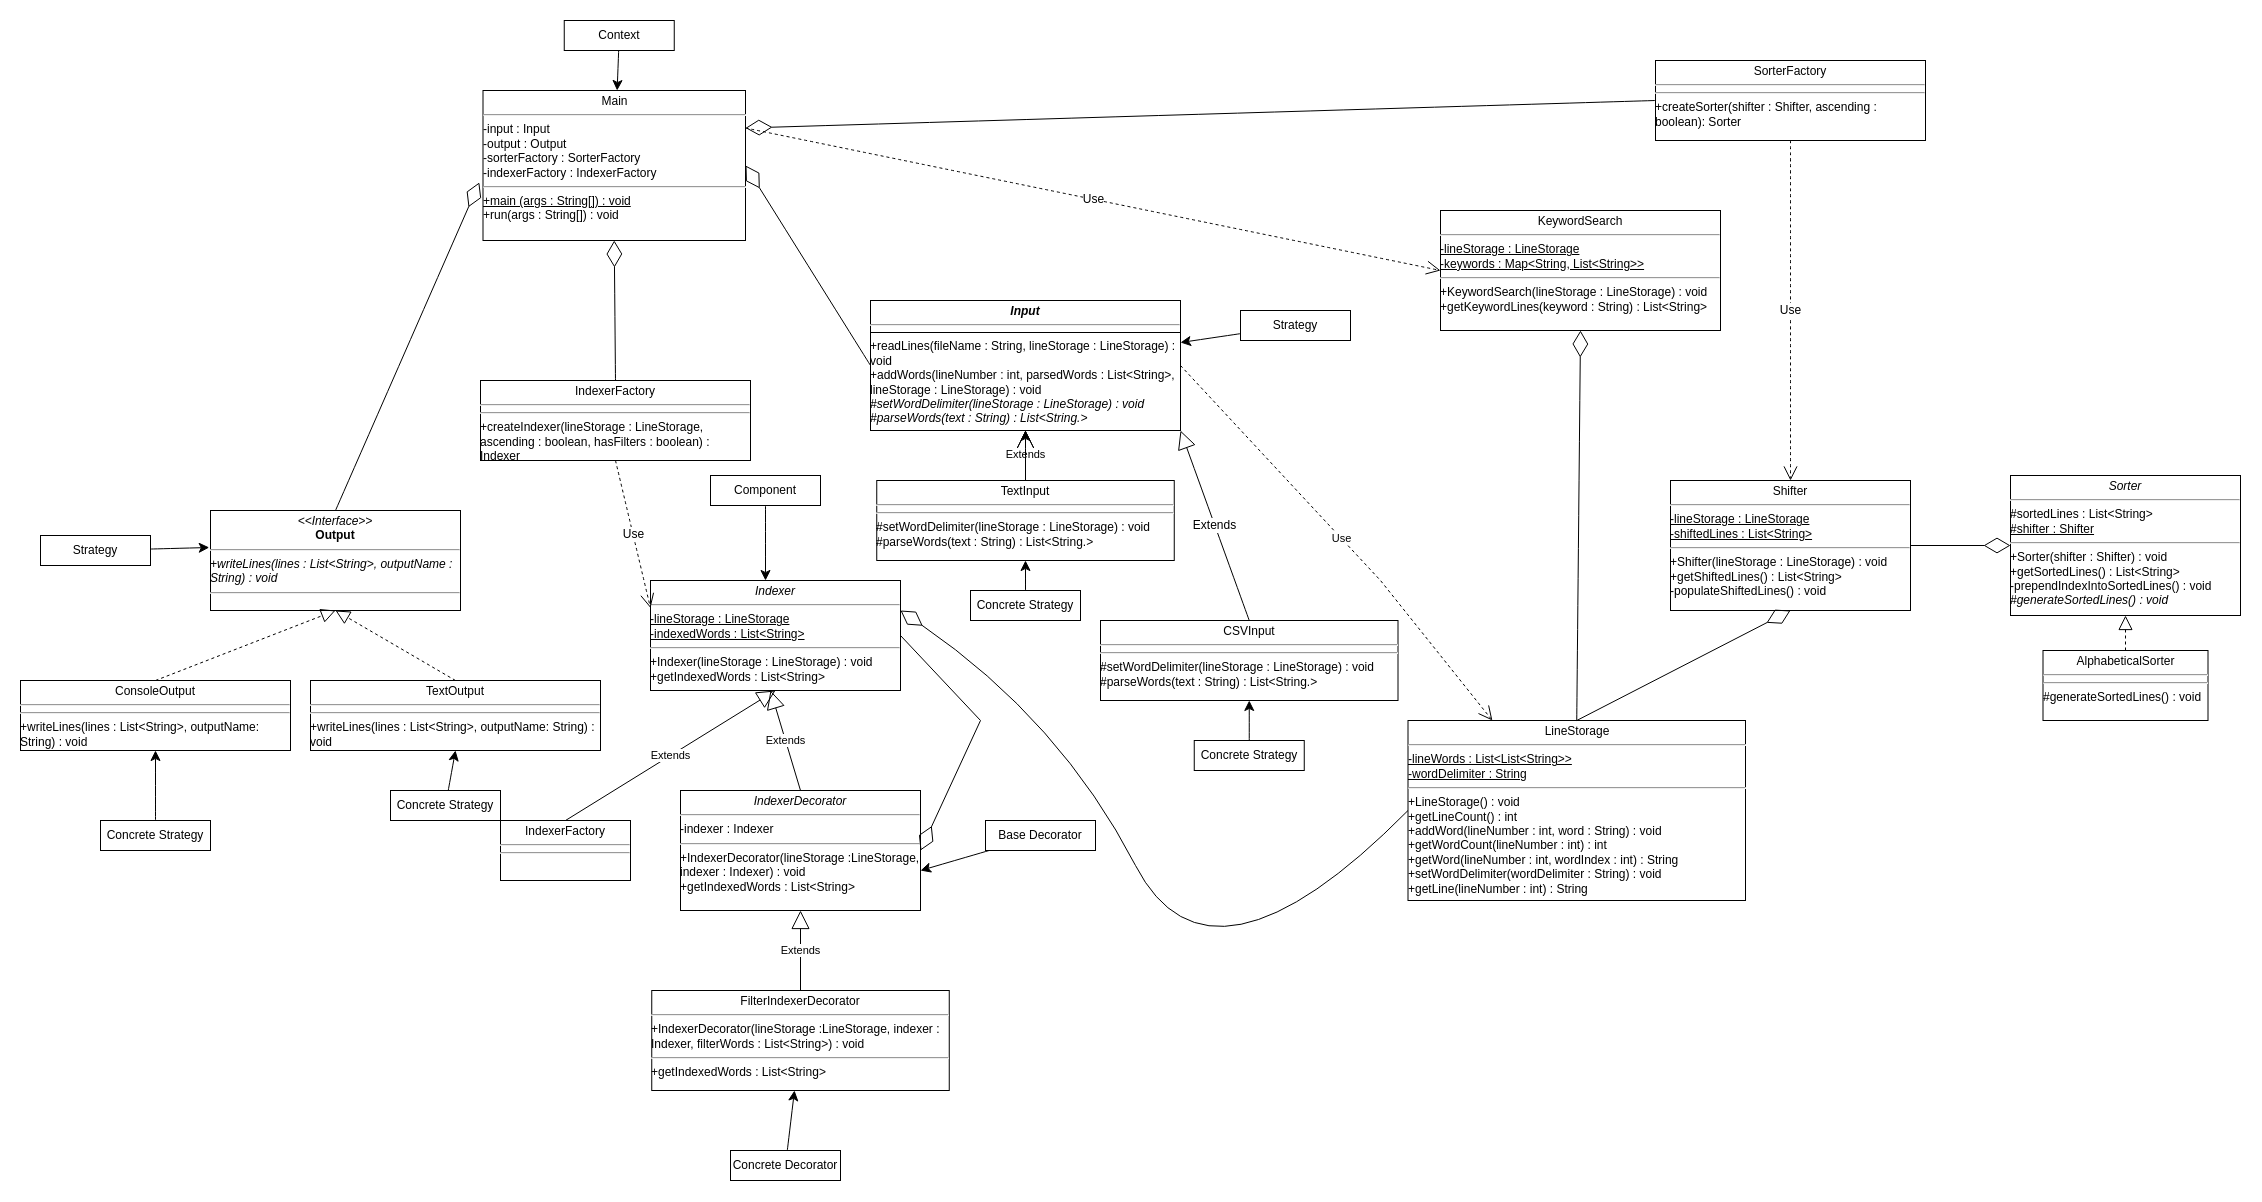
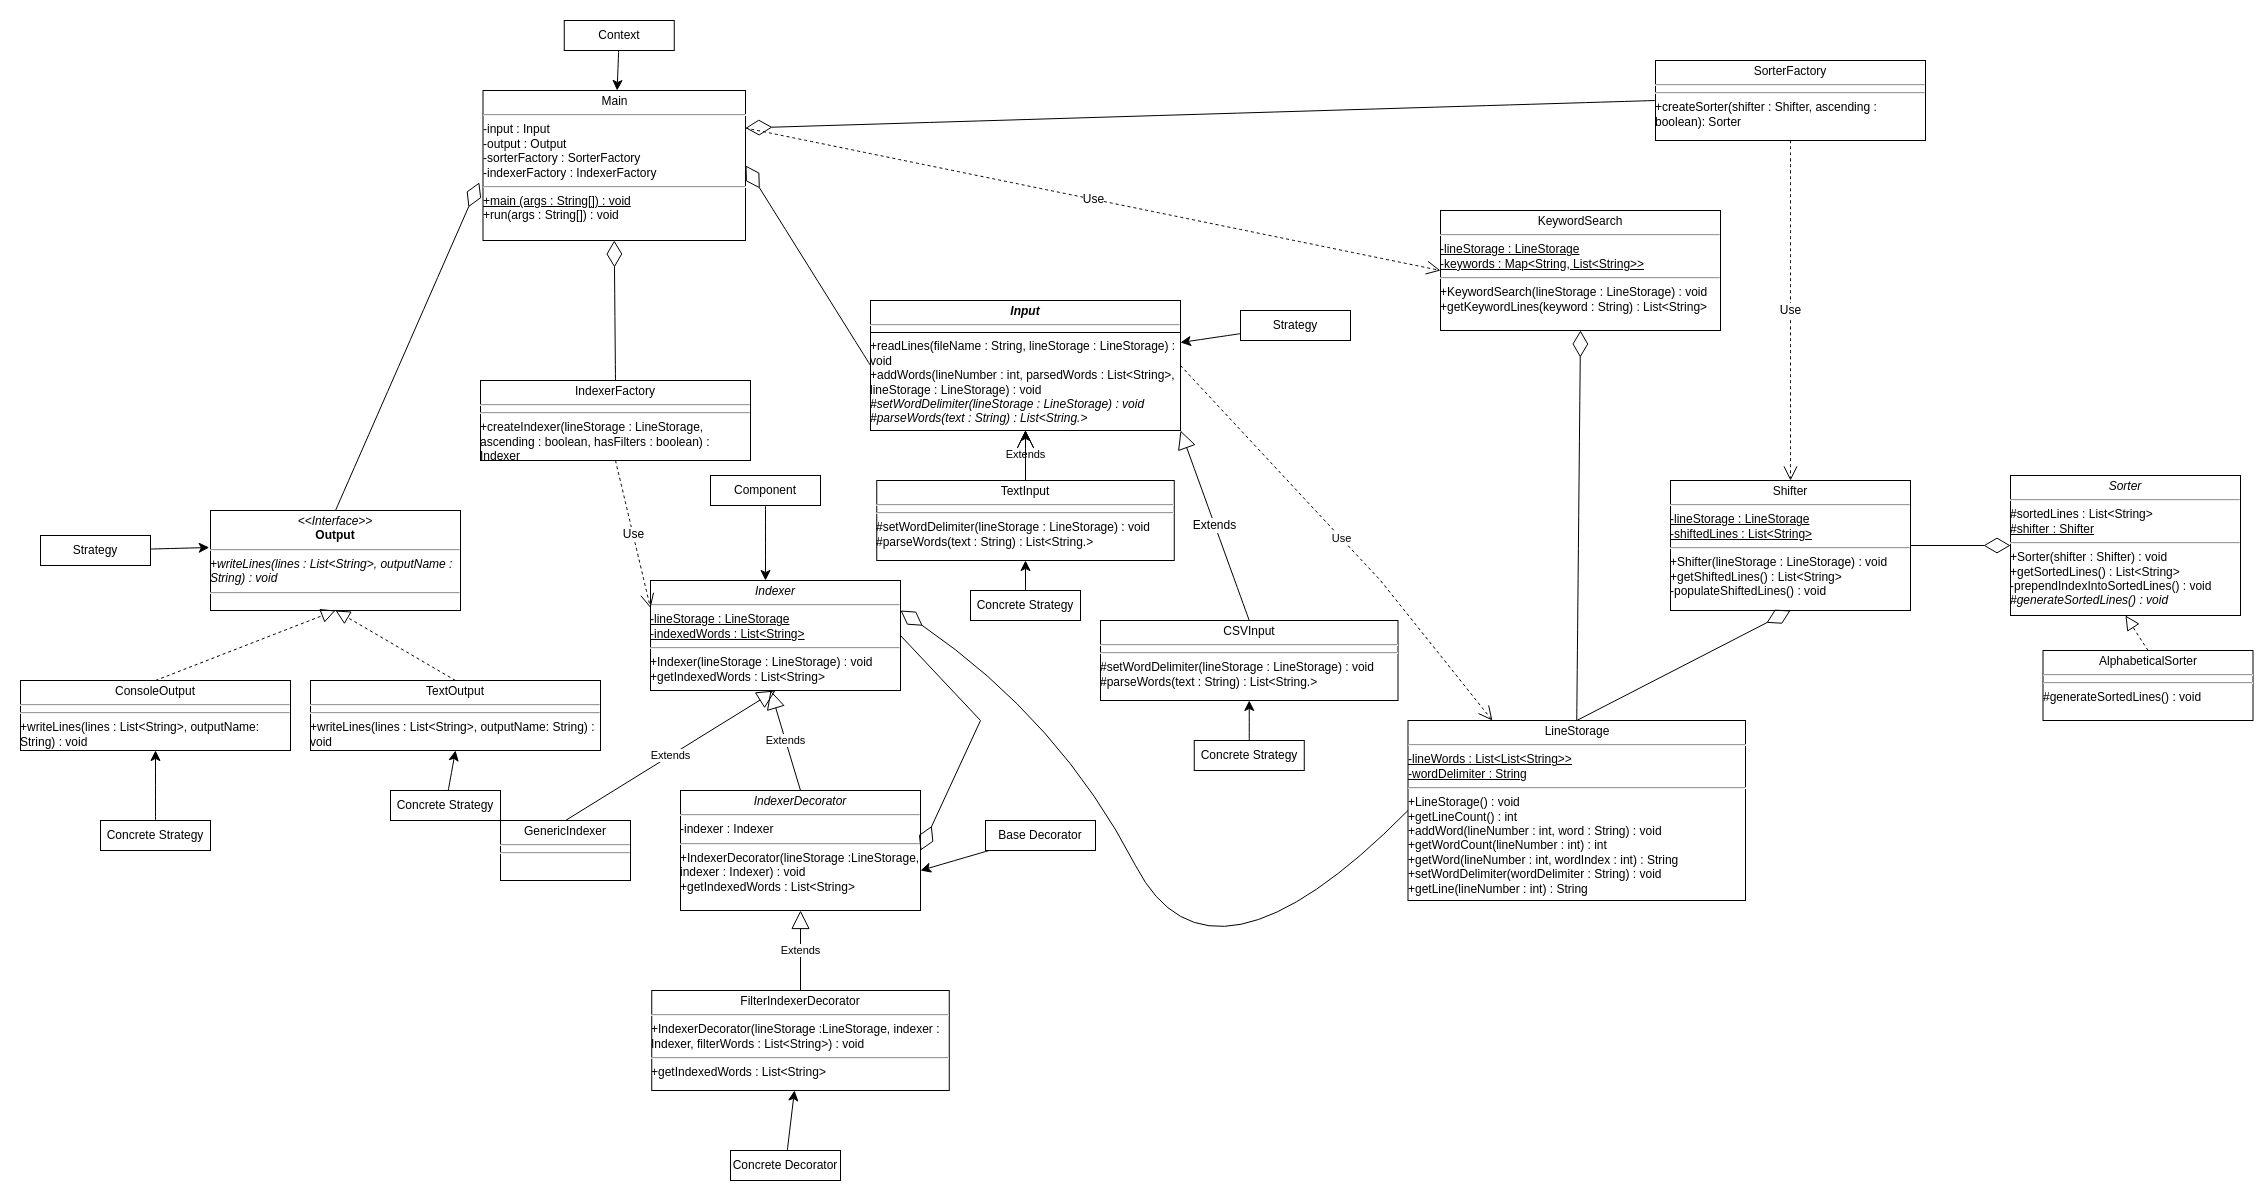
node "AlphabeticalSorter #generateSortedLines() : void": size 165x70 -> 210x70
node "IndexerFactory": label "IndexerFactory" -> "GenericIndexer"
